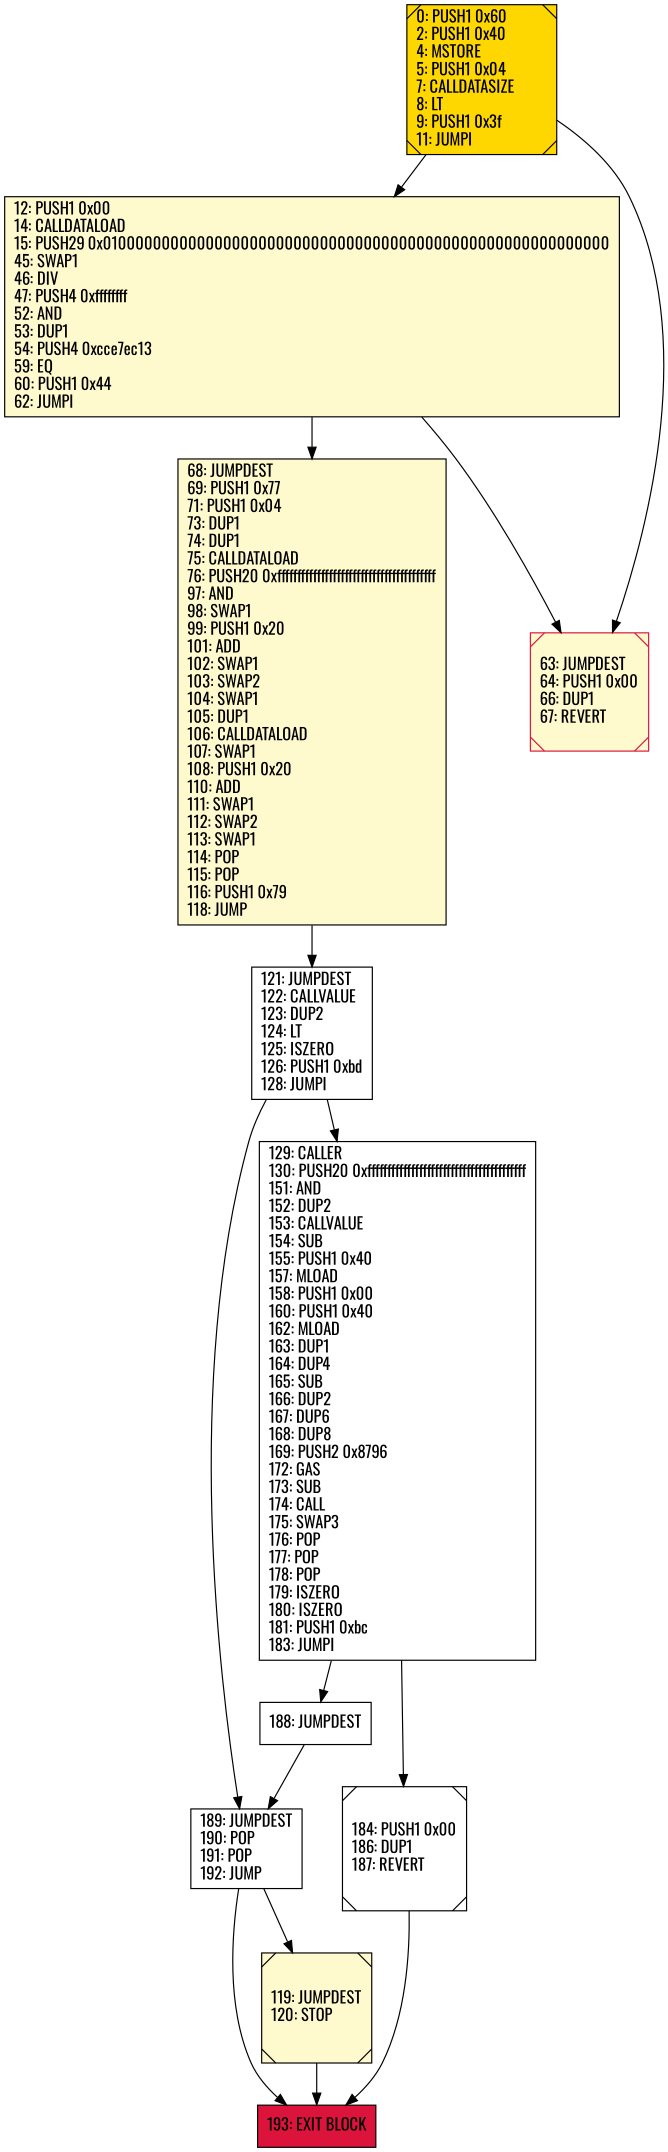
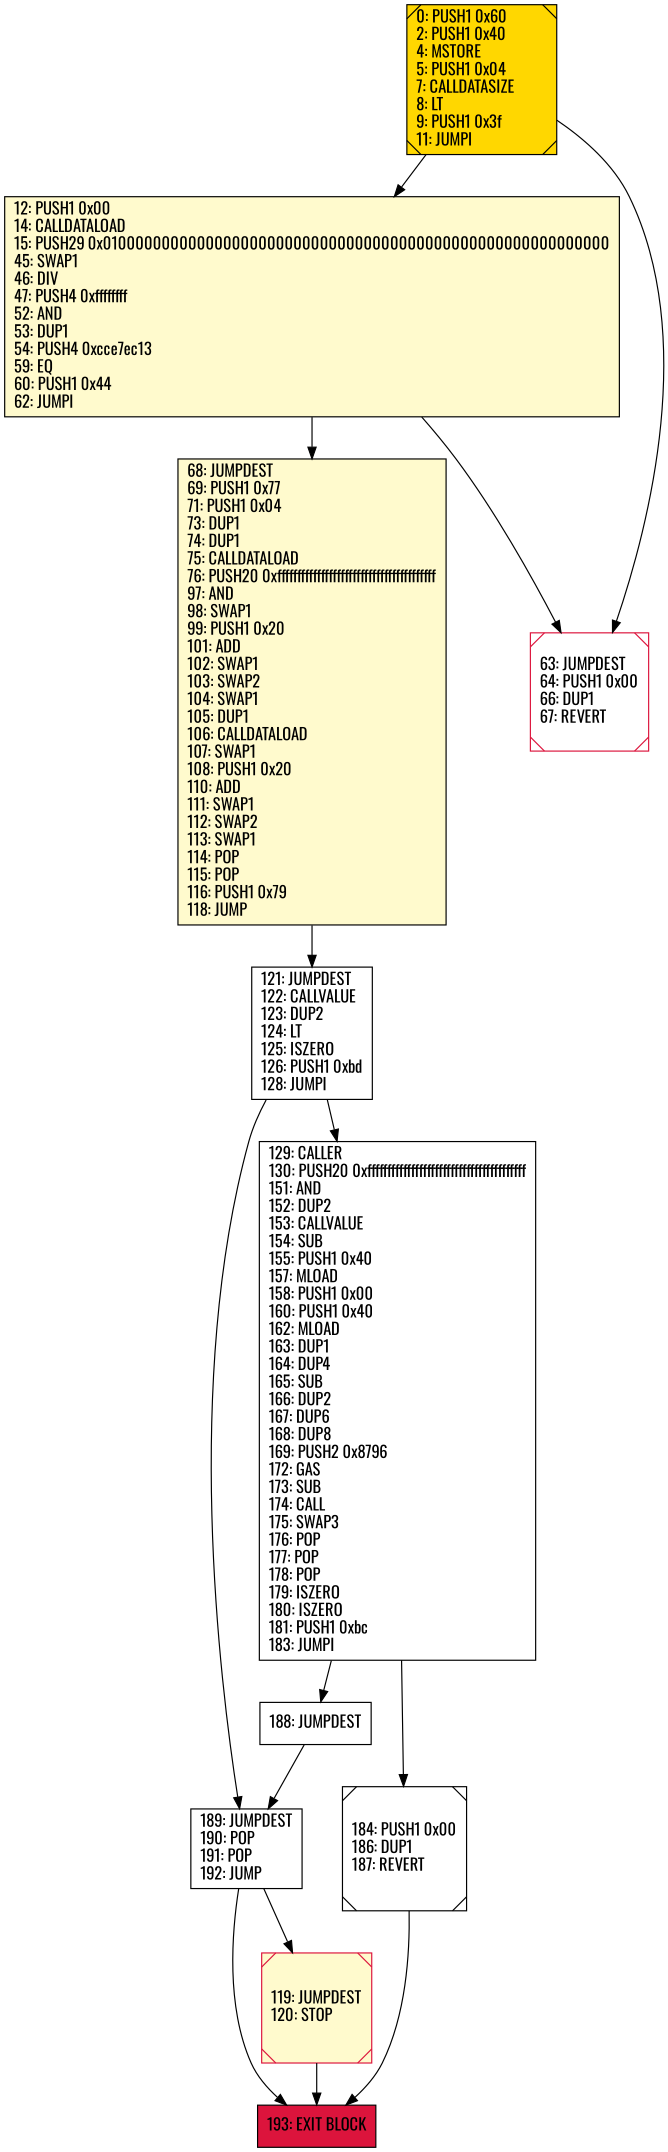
node "63: JUMPDEST 64: PUSH1 0x00 66: DUP1 67: REVERT": fillcolor lemonchiffon -> white
node "119: JUMPDEST 120: STOP": color black -> crimson
